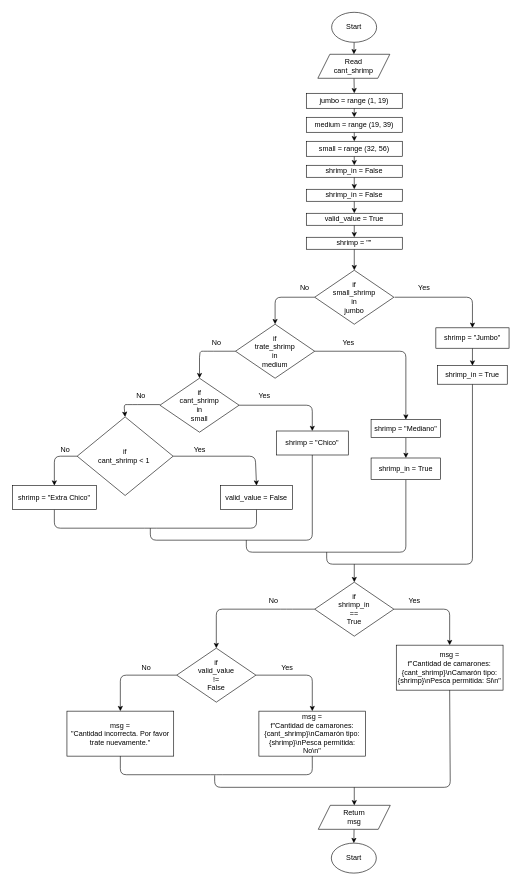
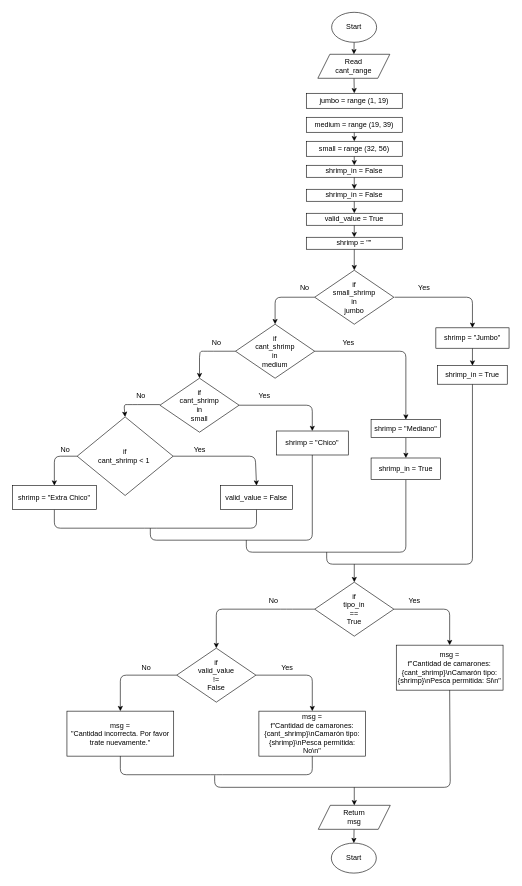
node "Read cant_shrimp": label "Read cant_shrimp" -> "Read cant_range"
edge "jumbo = range (1, 19)" -> "medium = range (19, 39)": removed
node "if trate_shrimp in medium": label "if trate_shrimp in medium" -> "if cant_shrimp in medium"
node "if shrimp_in == True": label "if shrimp_in == True" -> "if tipo_in == True"
